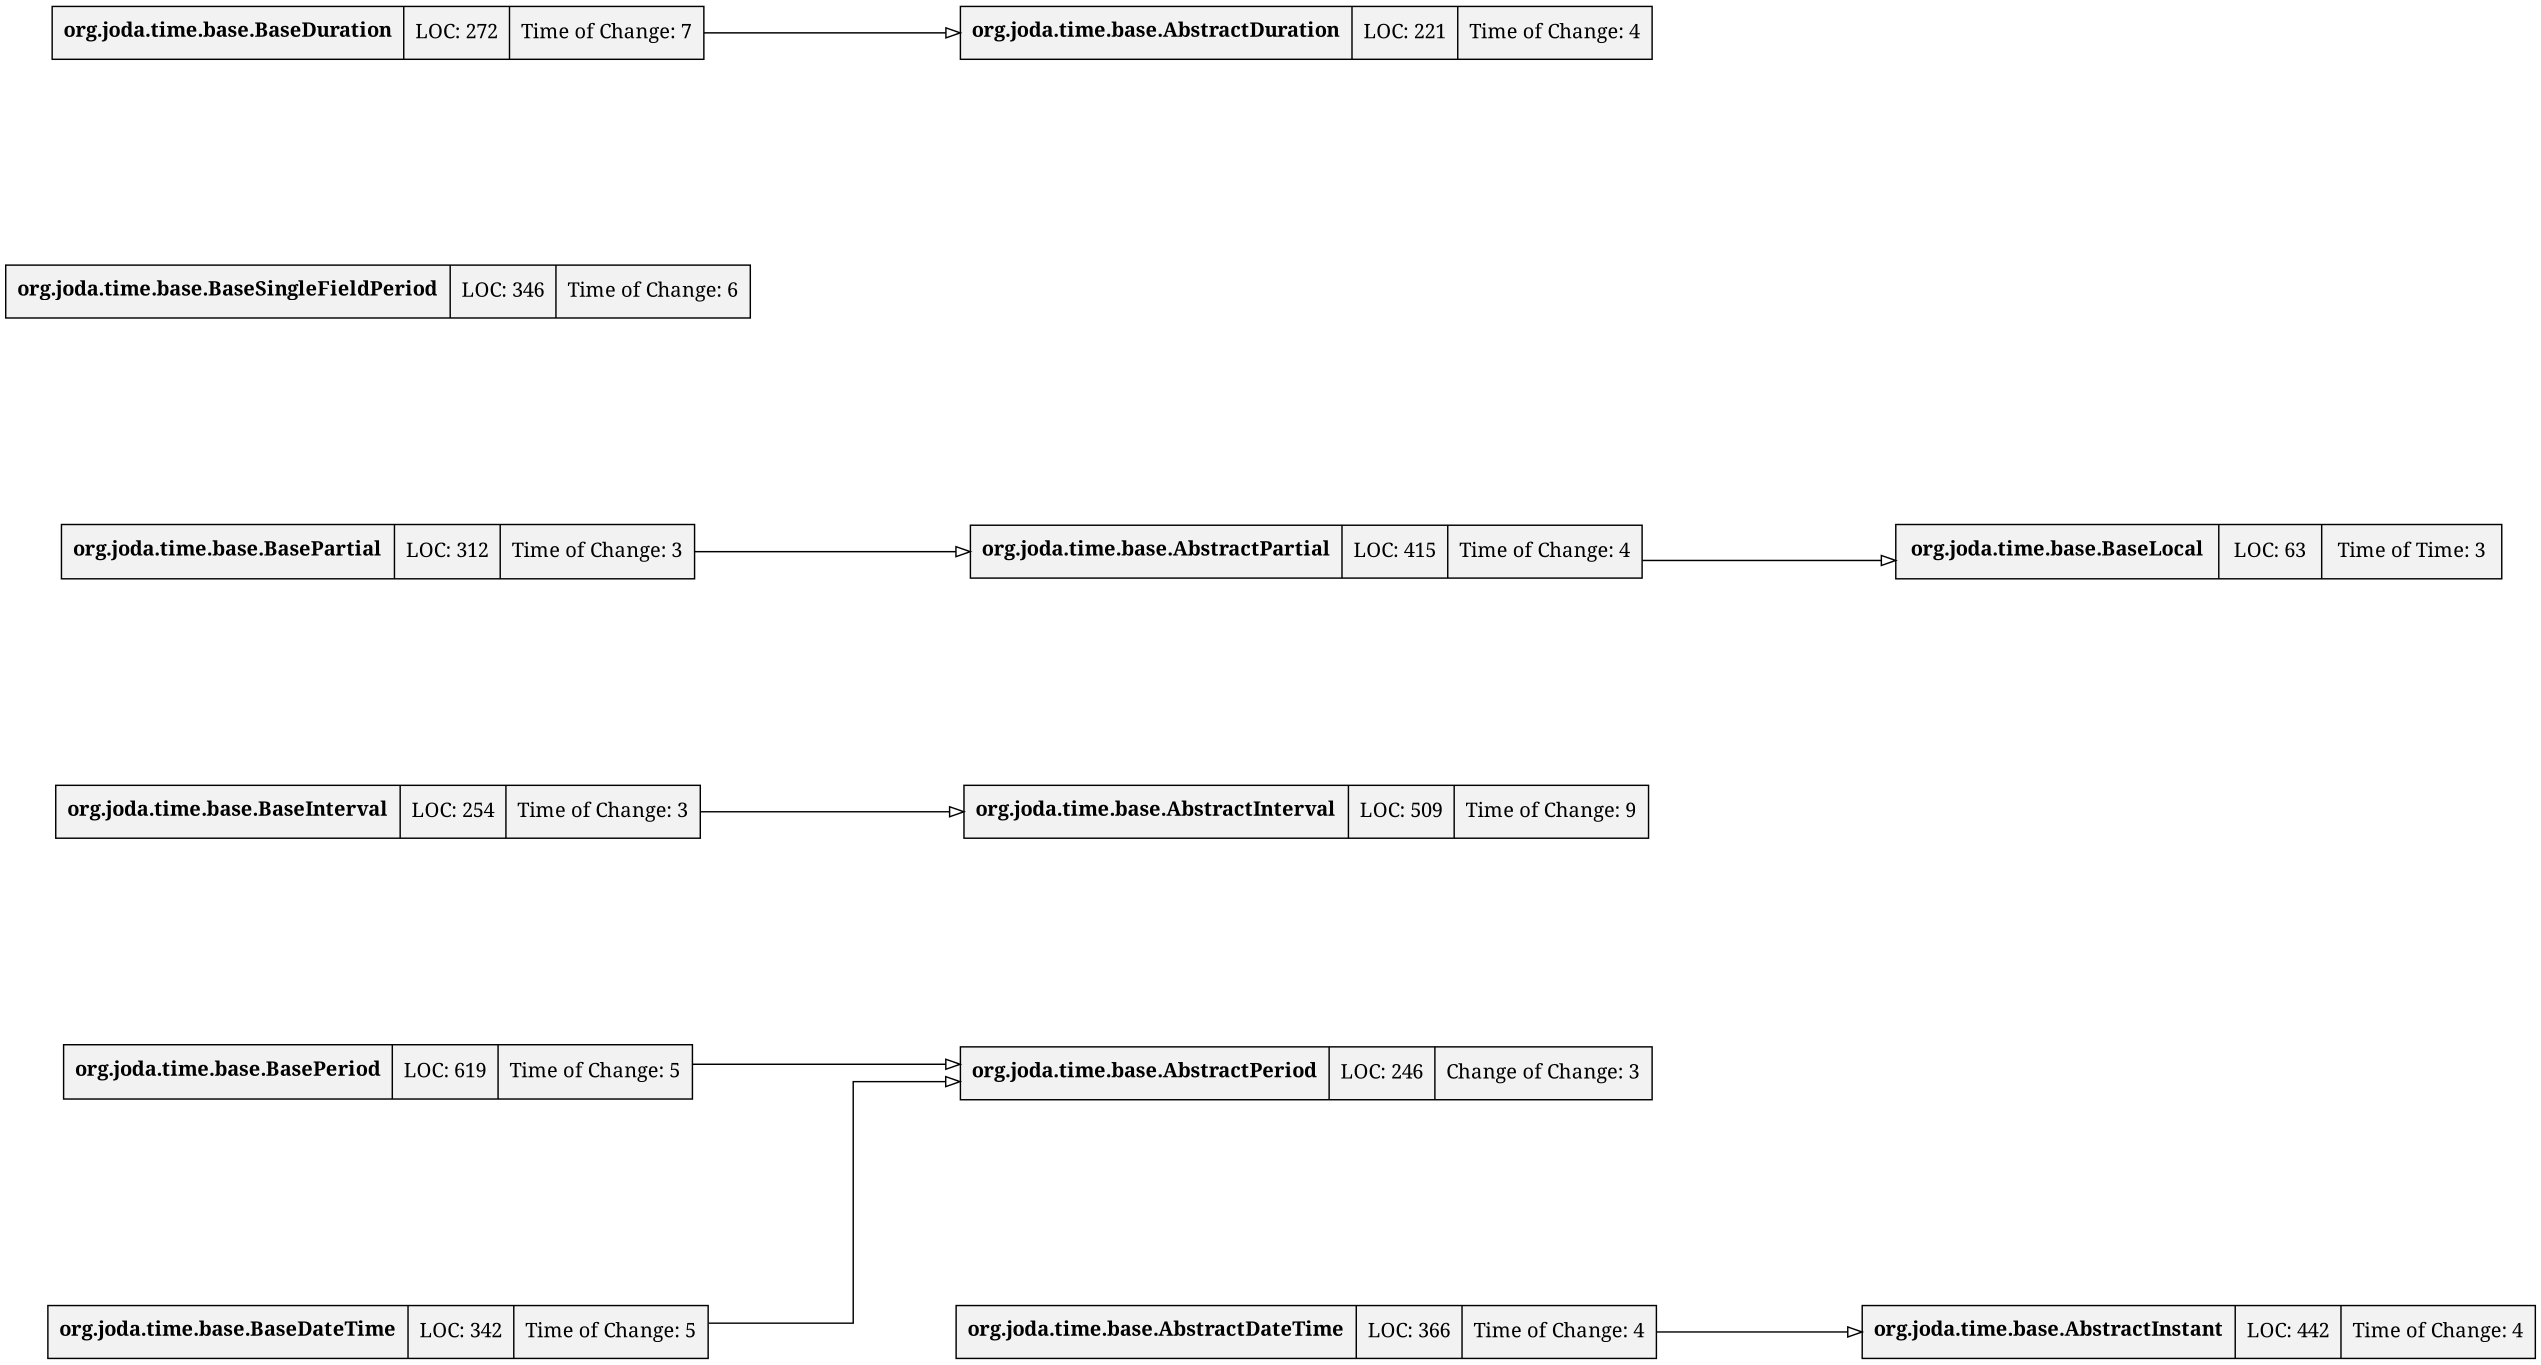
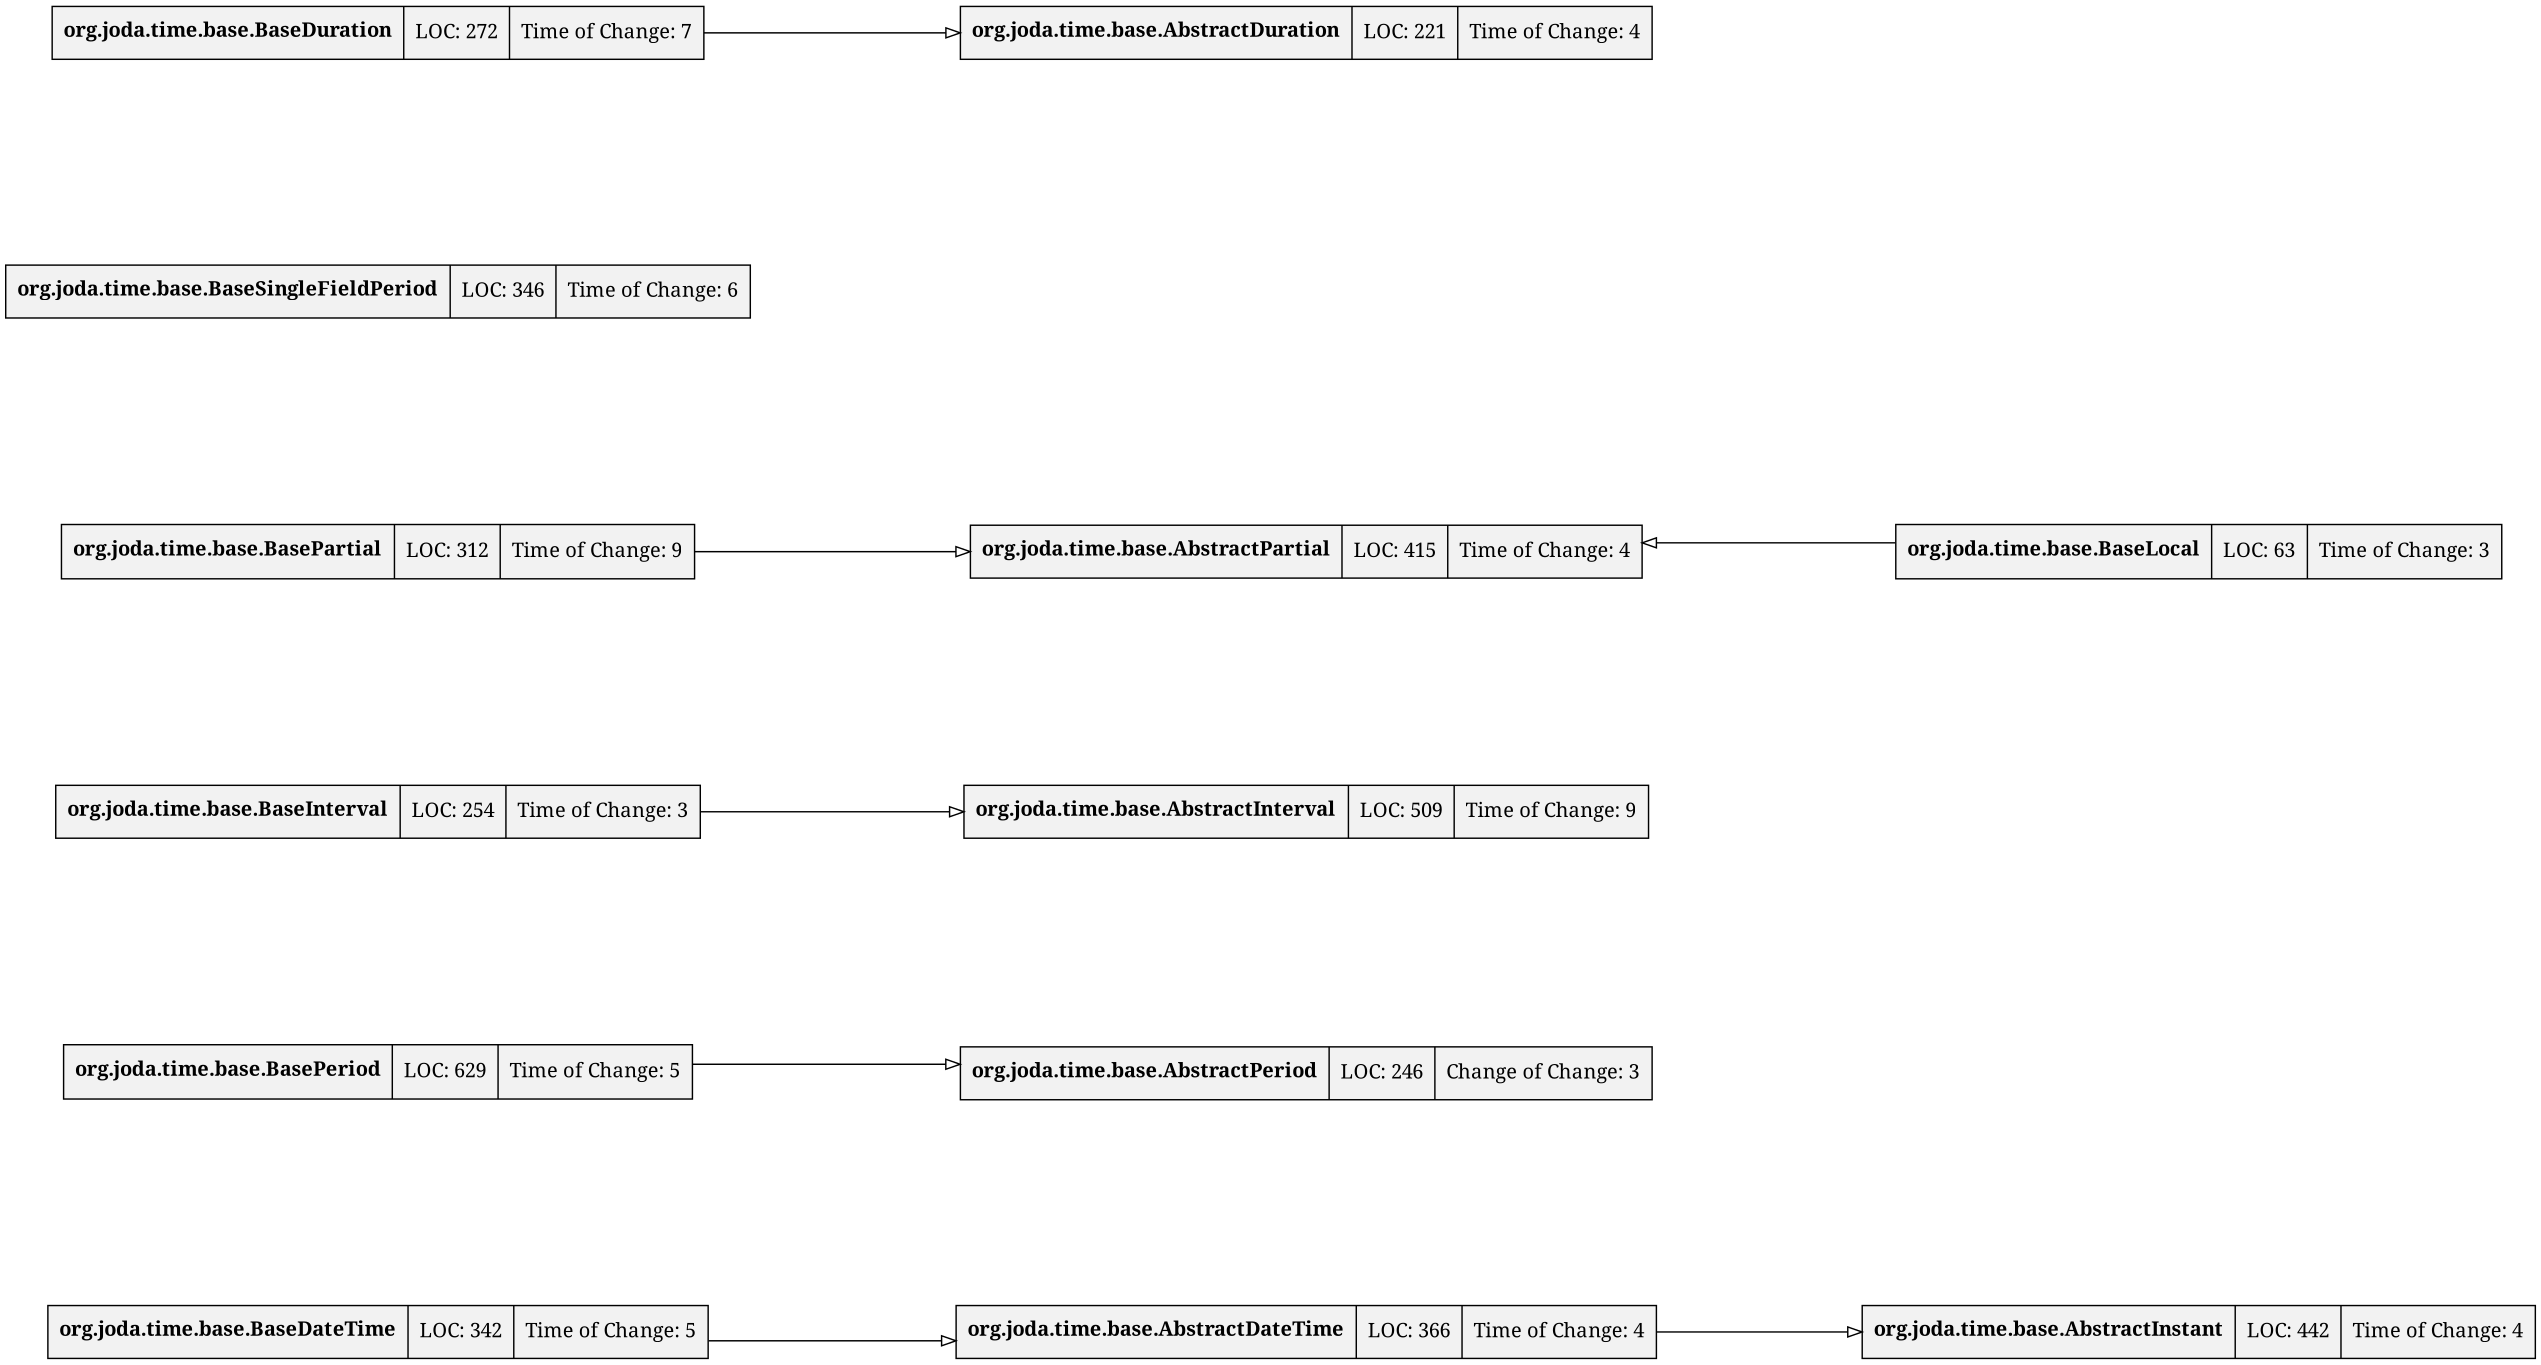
node "org.joda.time.base.BasePartial": text "Time of Change: 3" -> "Time of Change: 9"
node "org.joda.time.base.BaseLocal": text "Time of Time: 3" -> "Time of Change: 3"
edge "org.joda.time.base.AbstractPartial" -> "org.joda.time.base.BaseLocal": reversed
node "org.joda.time.base.BasePeriod": text "LOC: 619" -> "LOC: 629"
edge "org.joda.time.base.BaseDateTime" -> "org.joda.time.base.AbstractPeriod": now "org.joda.time.base.BaseDateTime" -> "org.joda.time.base.AbstractDateTime"
